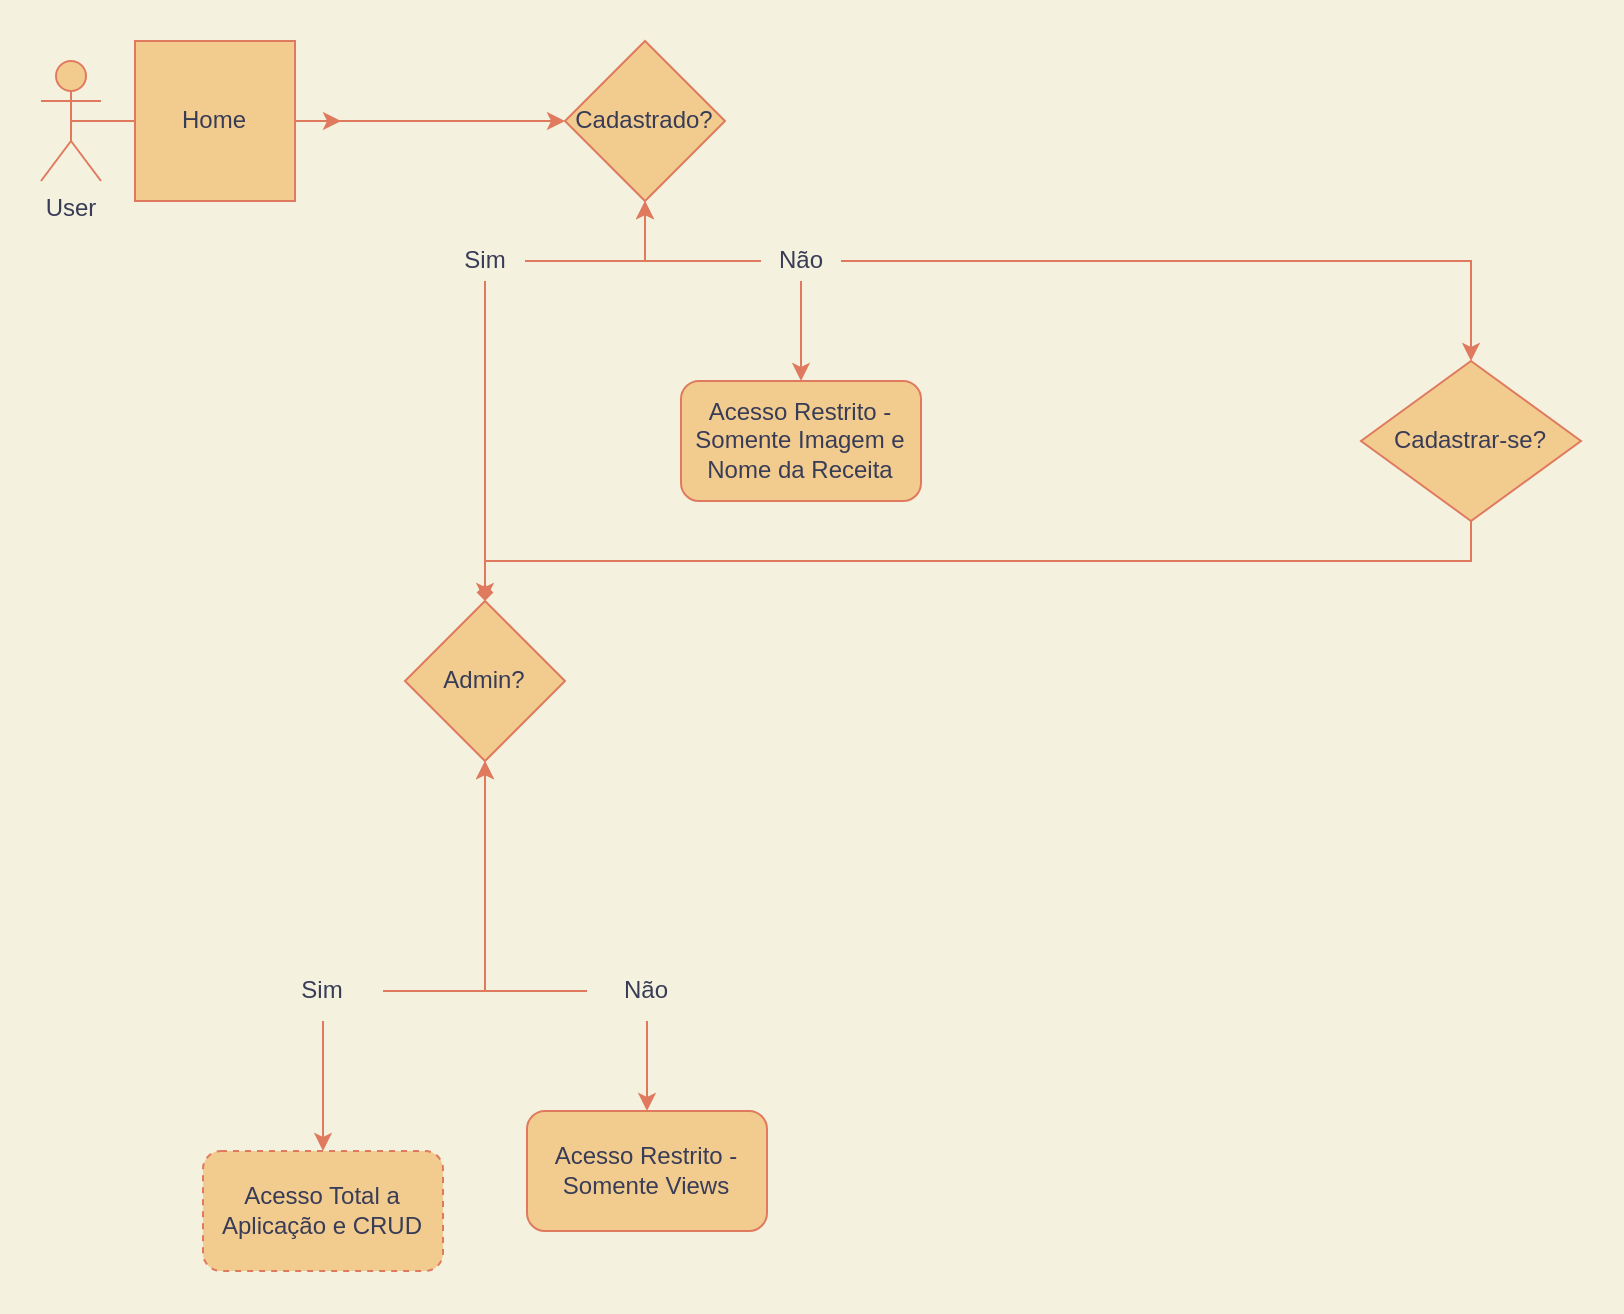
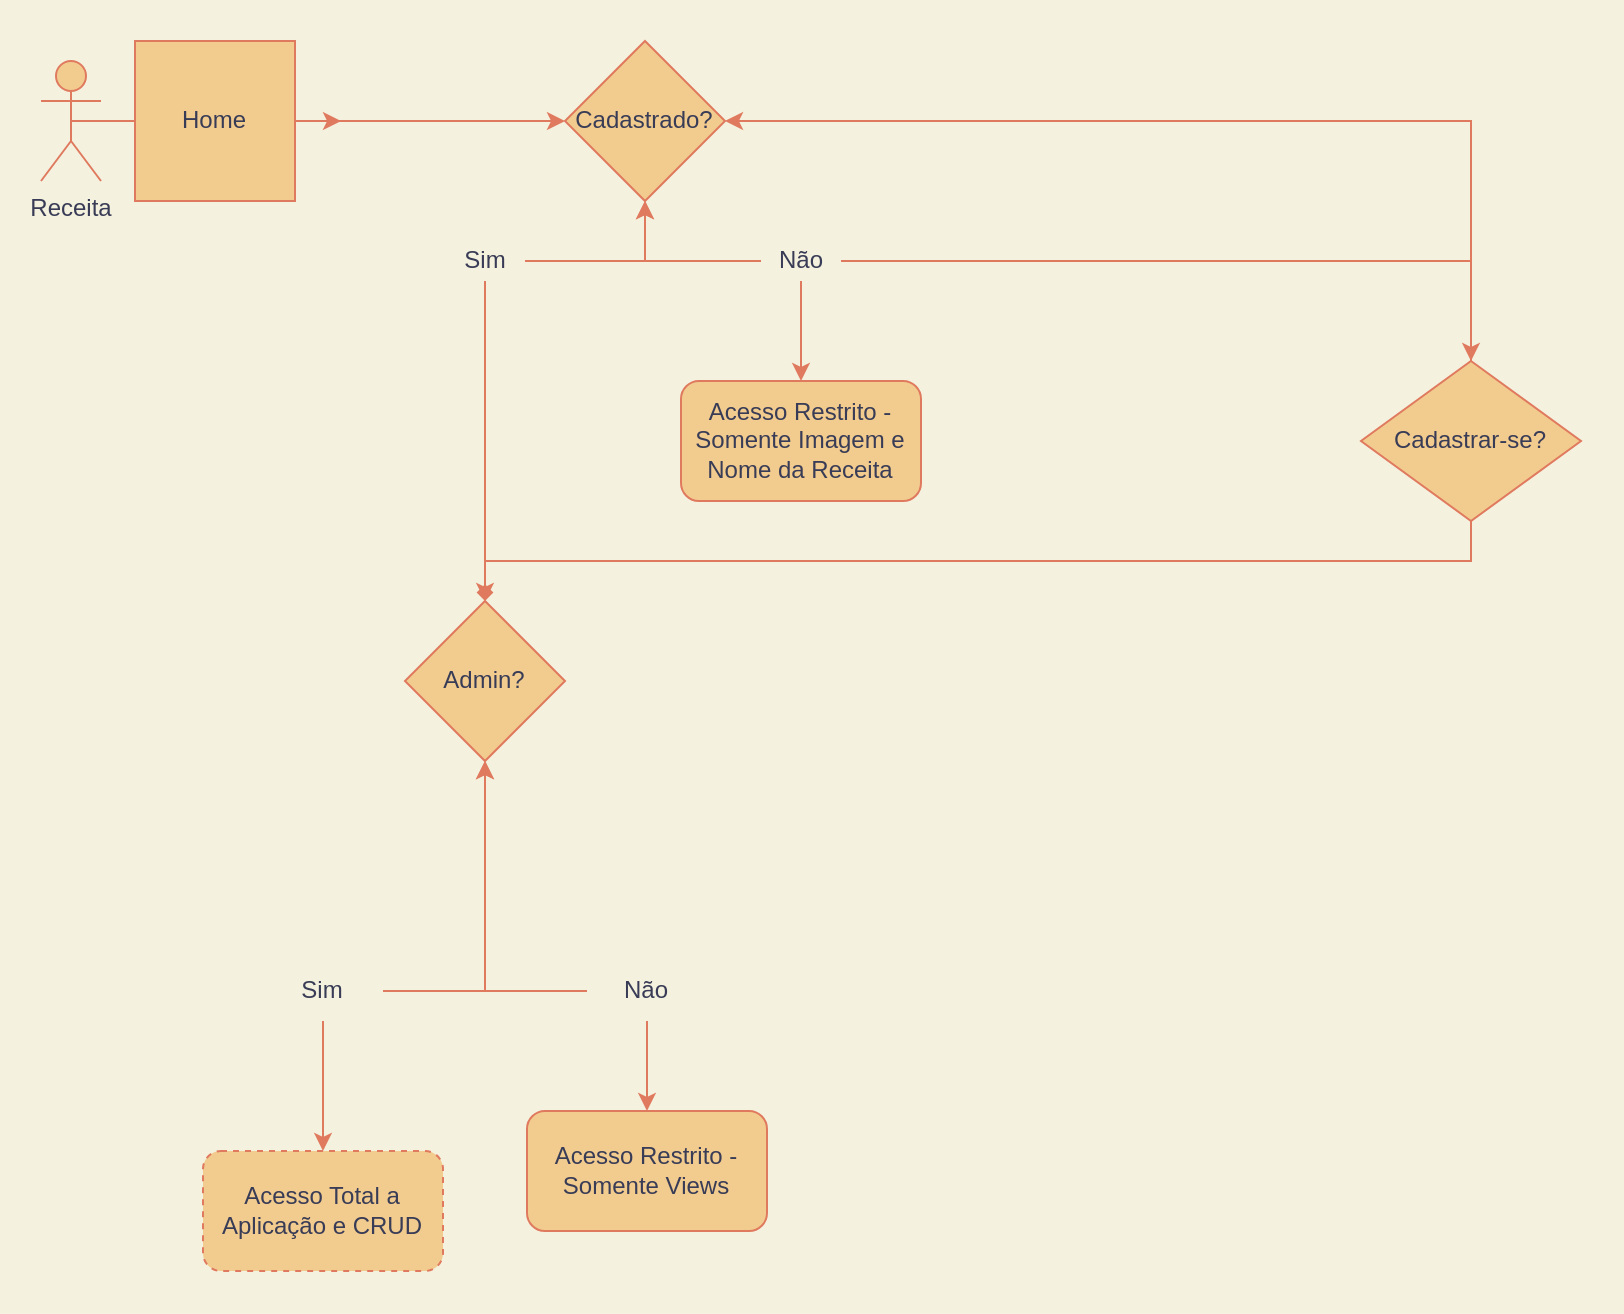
edge "Cadastrar-se?" -> "Cadastrado?": added
node "User": label "User" -> "Receita"
